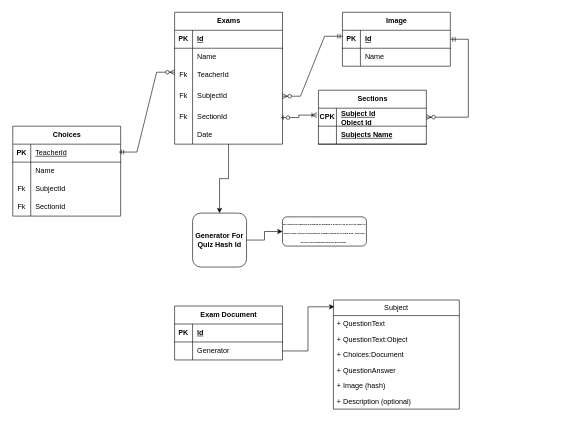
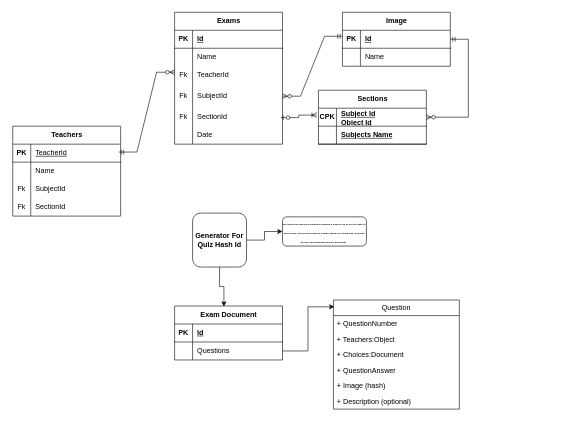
node "Choices": label "Choices" -> "Teachers"
edge "Exams" -> "Generator For Quiz Hash Id": removed
edge "Generator For Quiz Hash Id" -> "Exam Document": added
node "Subject": label "Subject" -> "Question"
node "+ QuestionText": label "+ QuestionText" -> "+ QuestionNumber"
node "+ QuestionText:Object": label "+ QuestionText:Object" -> "+ Teachers:Object"
node "Generator": label "Generator" -> "Questions"
